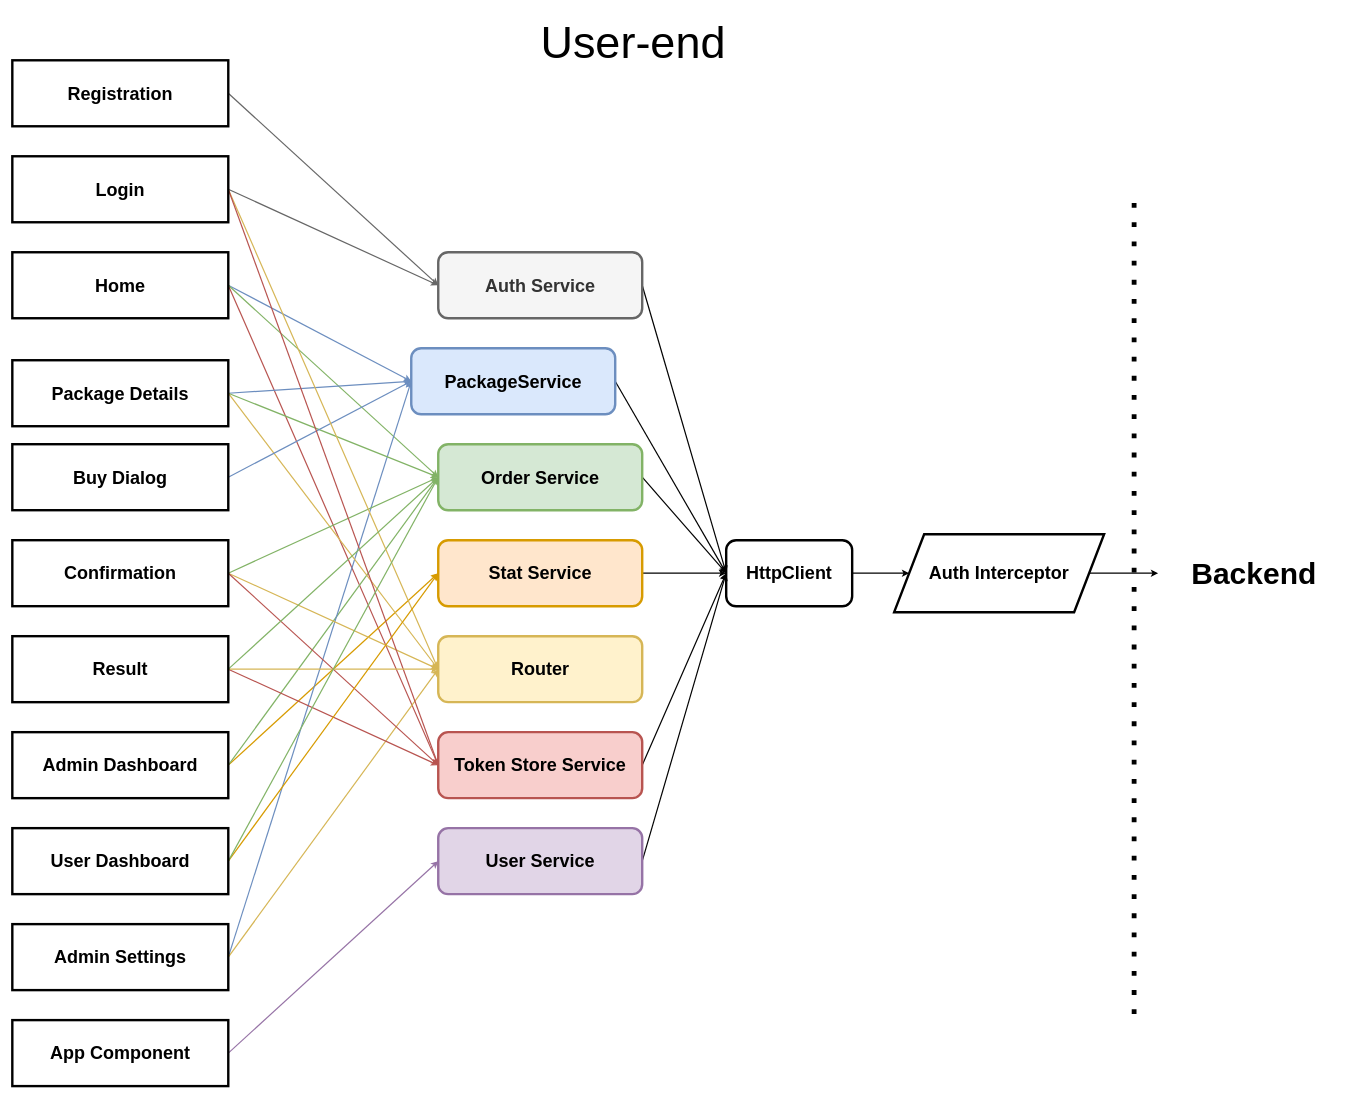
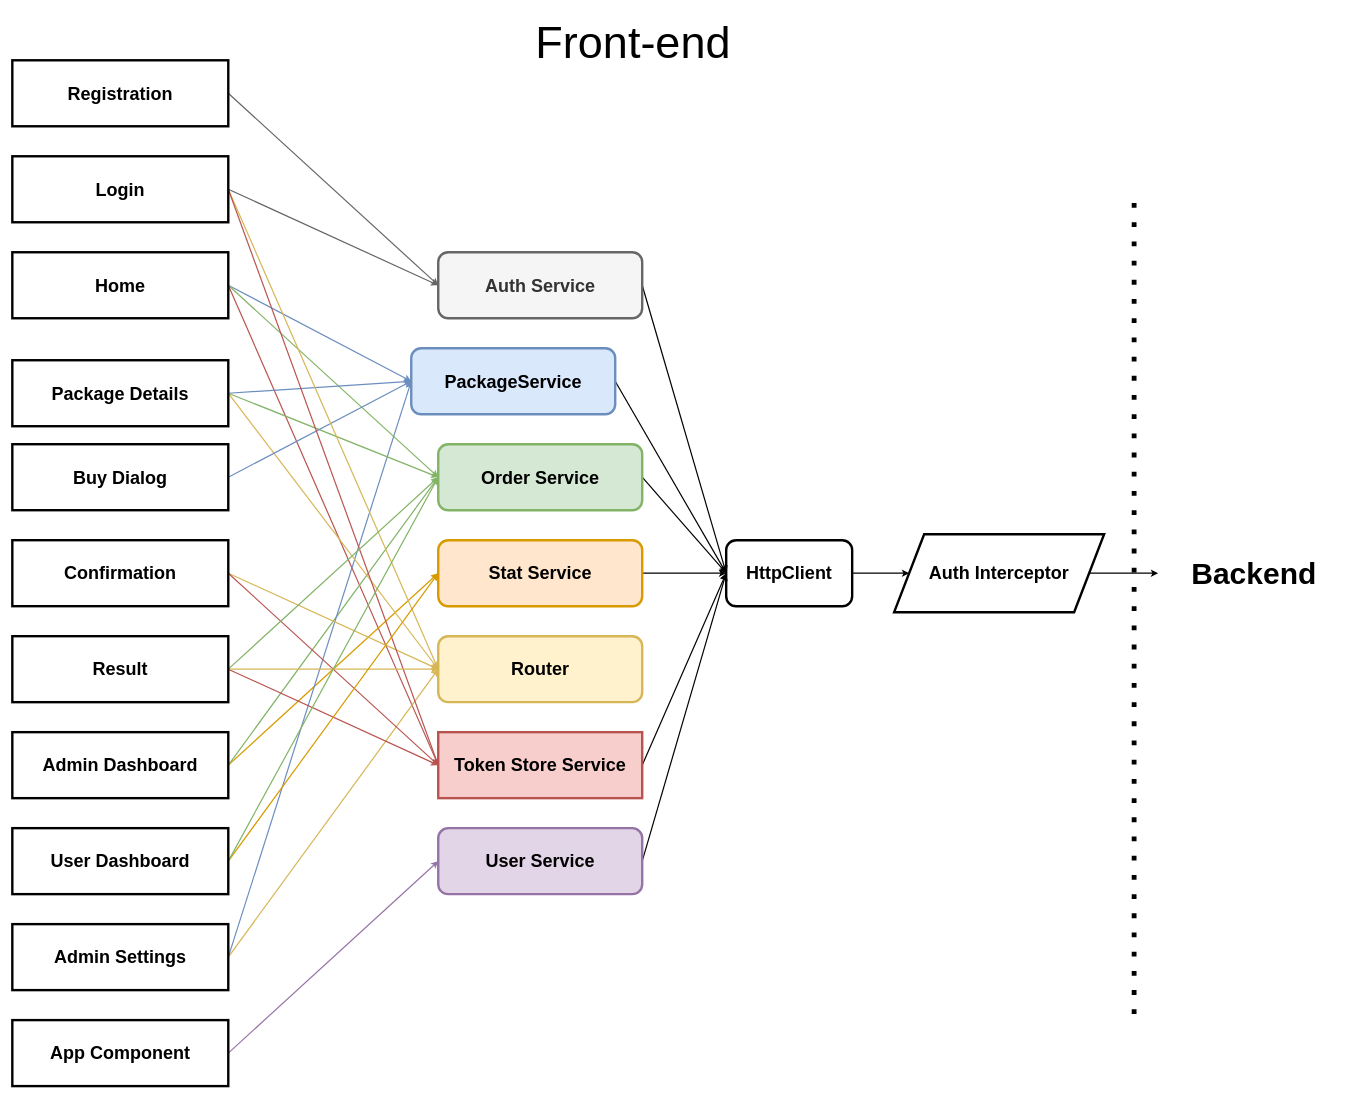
node "User-end": label "User-end" -> "Front-end"
edge "Confirmation" -> "Order Service": removed
node "Token Store Service": shape rounded rectangle -> rectangle
